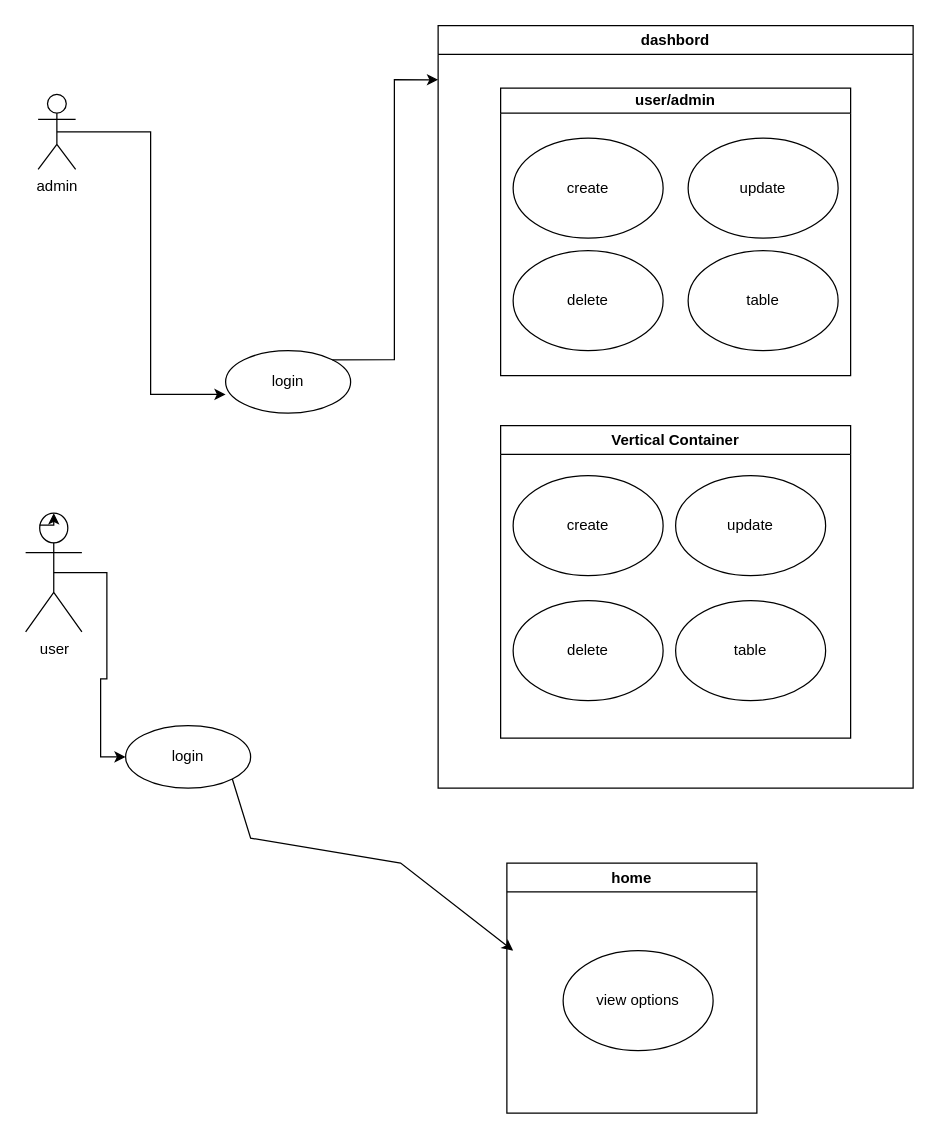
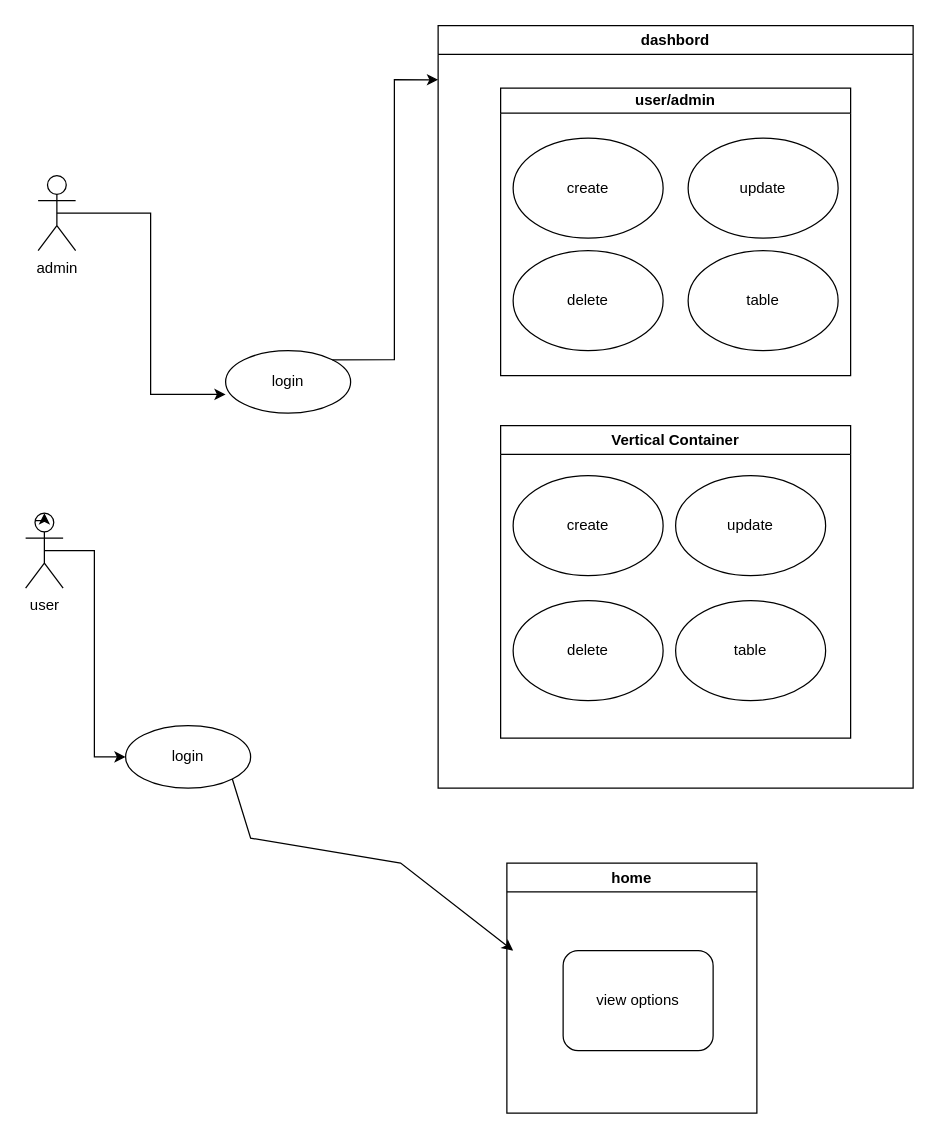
node "admin": moved (57, 132) -> (57, 213)
node "user": size 56x119 -> 38x75
node "view options": shape ellipse -> rounded rectangle
